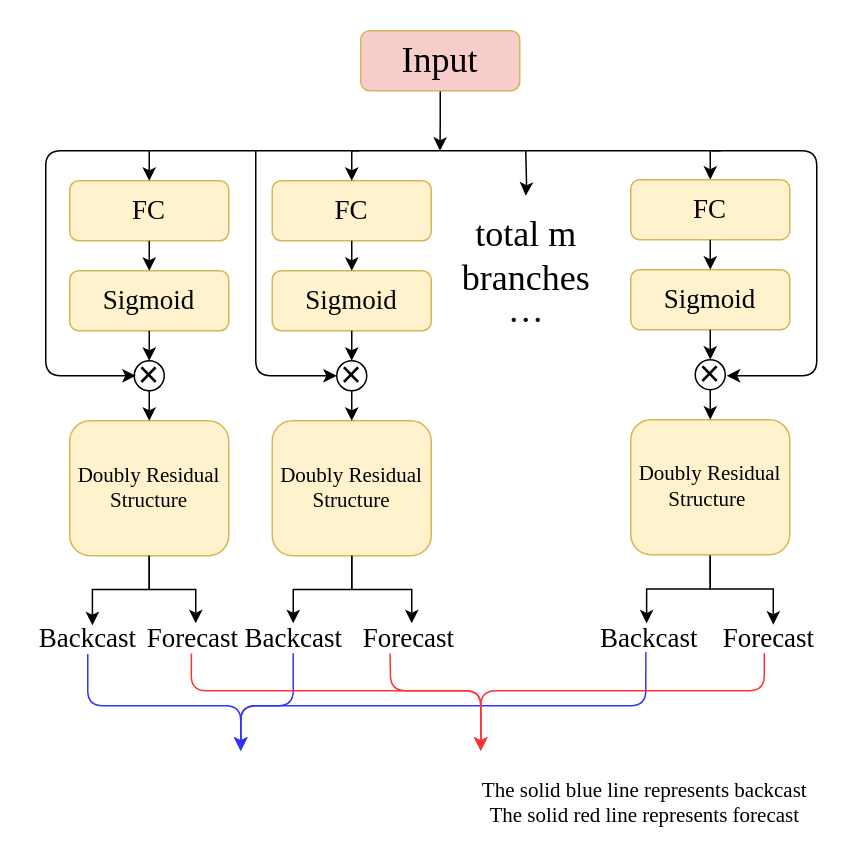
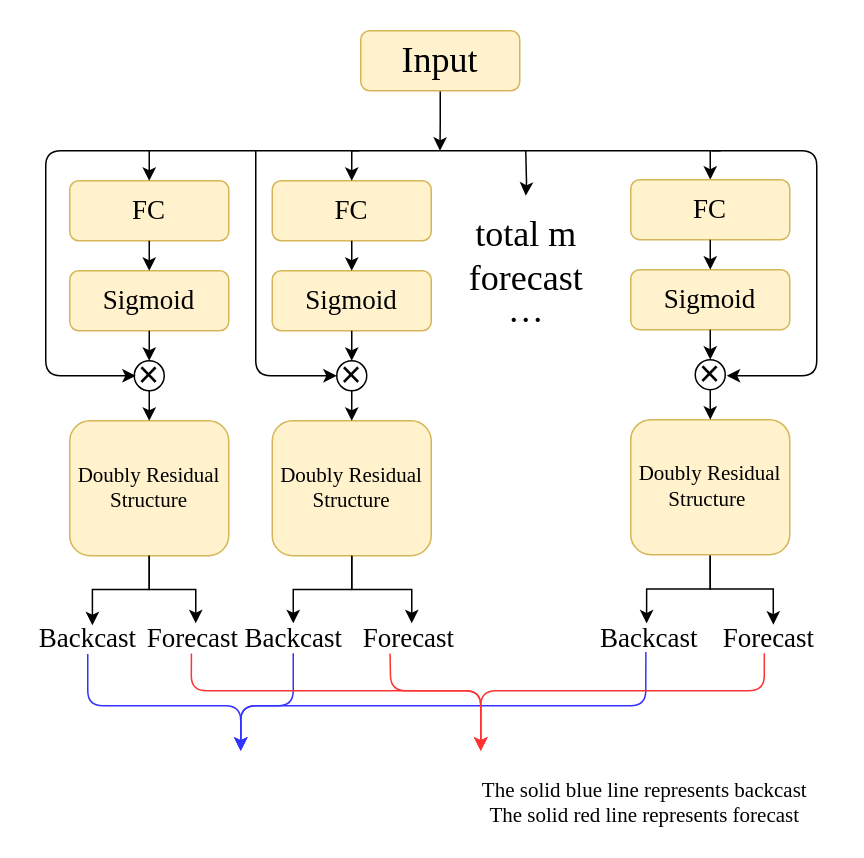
node "Input": fillcolor #f8cecc -> #fff2cc
node "total m branches ···": label "total m branches ···" -> "total m forecast ···"
